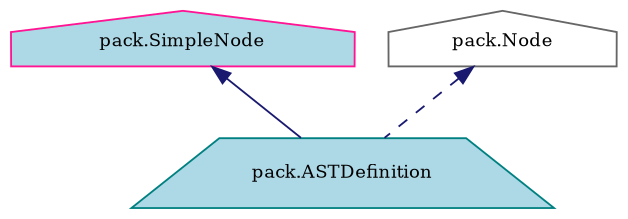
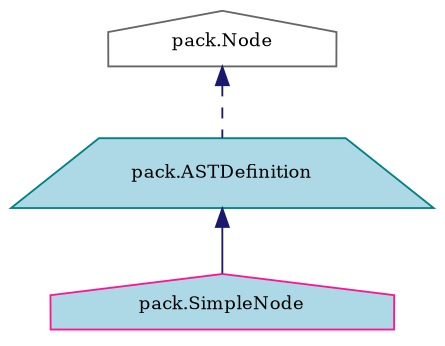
edge "pack.ASTDefinition" -> "pack.SimpleNode": reversed
